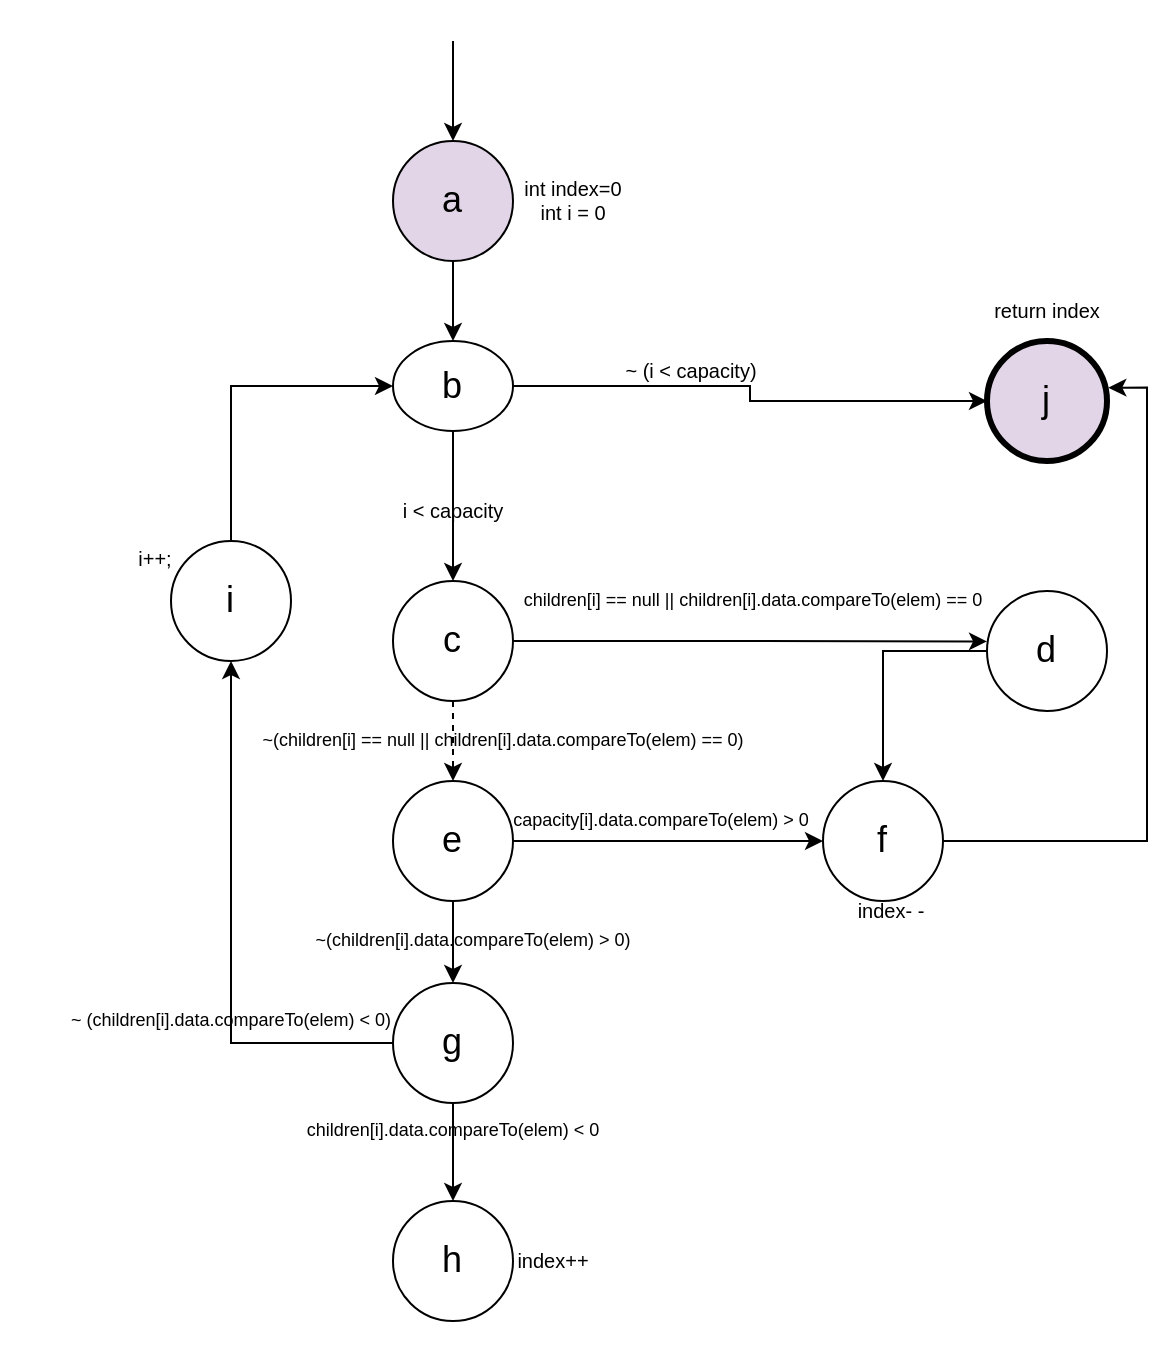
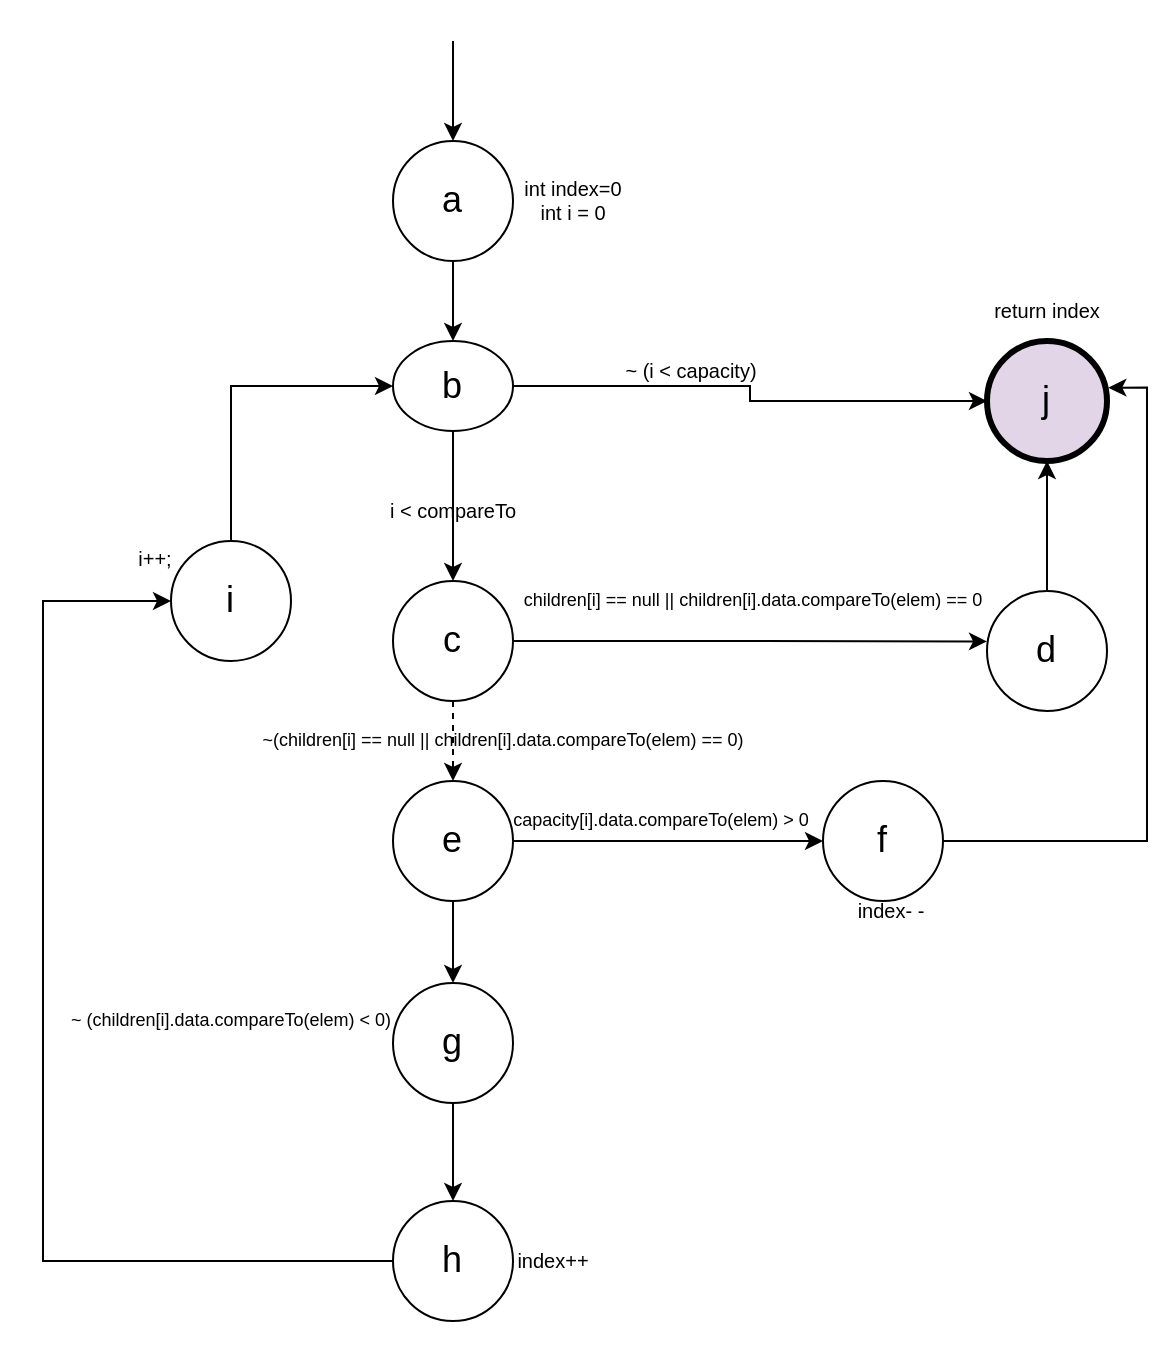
node "a": fillcolor #e1d5e7 -> #ffffff
node "i < capacity": label "i < capacity" -> "i < compareTo"
edge "d" -> "f": now "d" -> "j"
edge "g" -> "i": removed
node "~(children[i].data.compareTo(elem) > 0)": removed
edge "h" -> "i": added
node "children[i].data.compareTo(elem) < 0": removed
